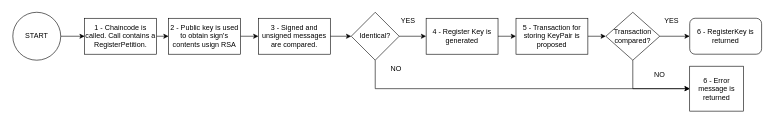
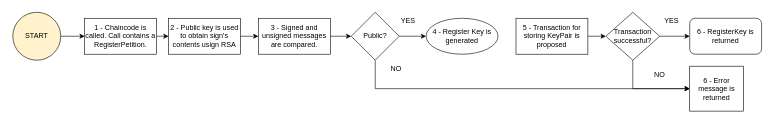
node "START": fillcolor #ffffff -> #fff2cc
node "Identical?": label "Identical?" -> "Public?"
node "4 - Register Key is generated": shape rectangle -> ellipse
edge "4 - Register Key is generated" -> "5 - Transaction for storing KeyPair is proposed": removed
node "Transaction compared?": label "Transaction compared?" -> "Transaction successful?"
